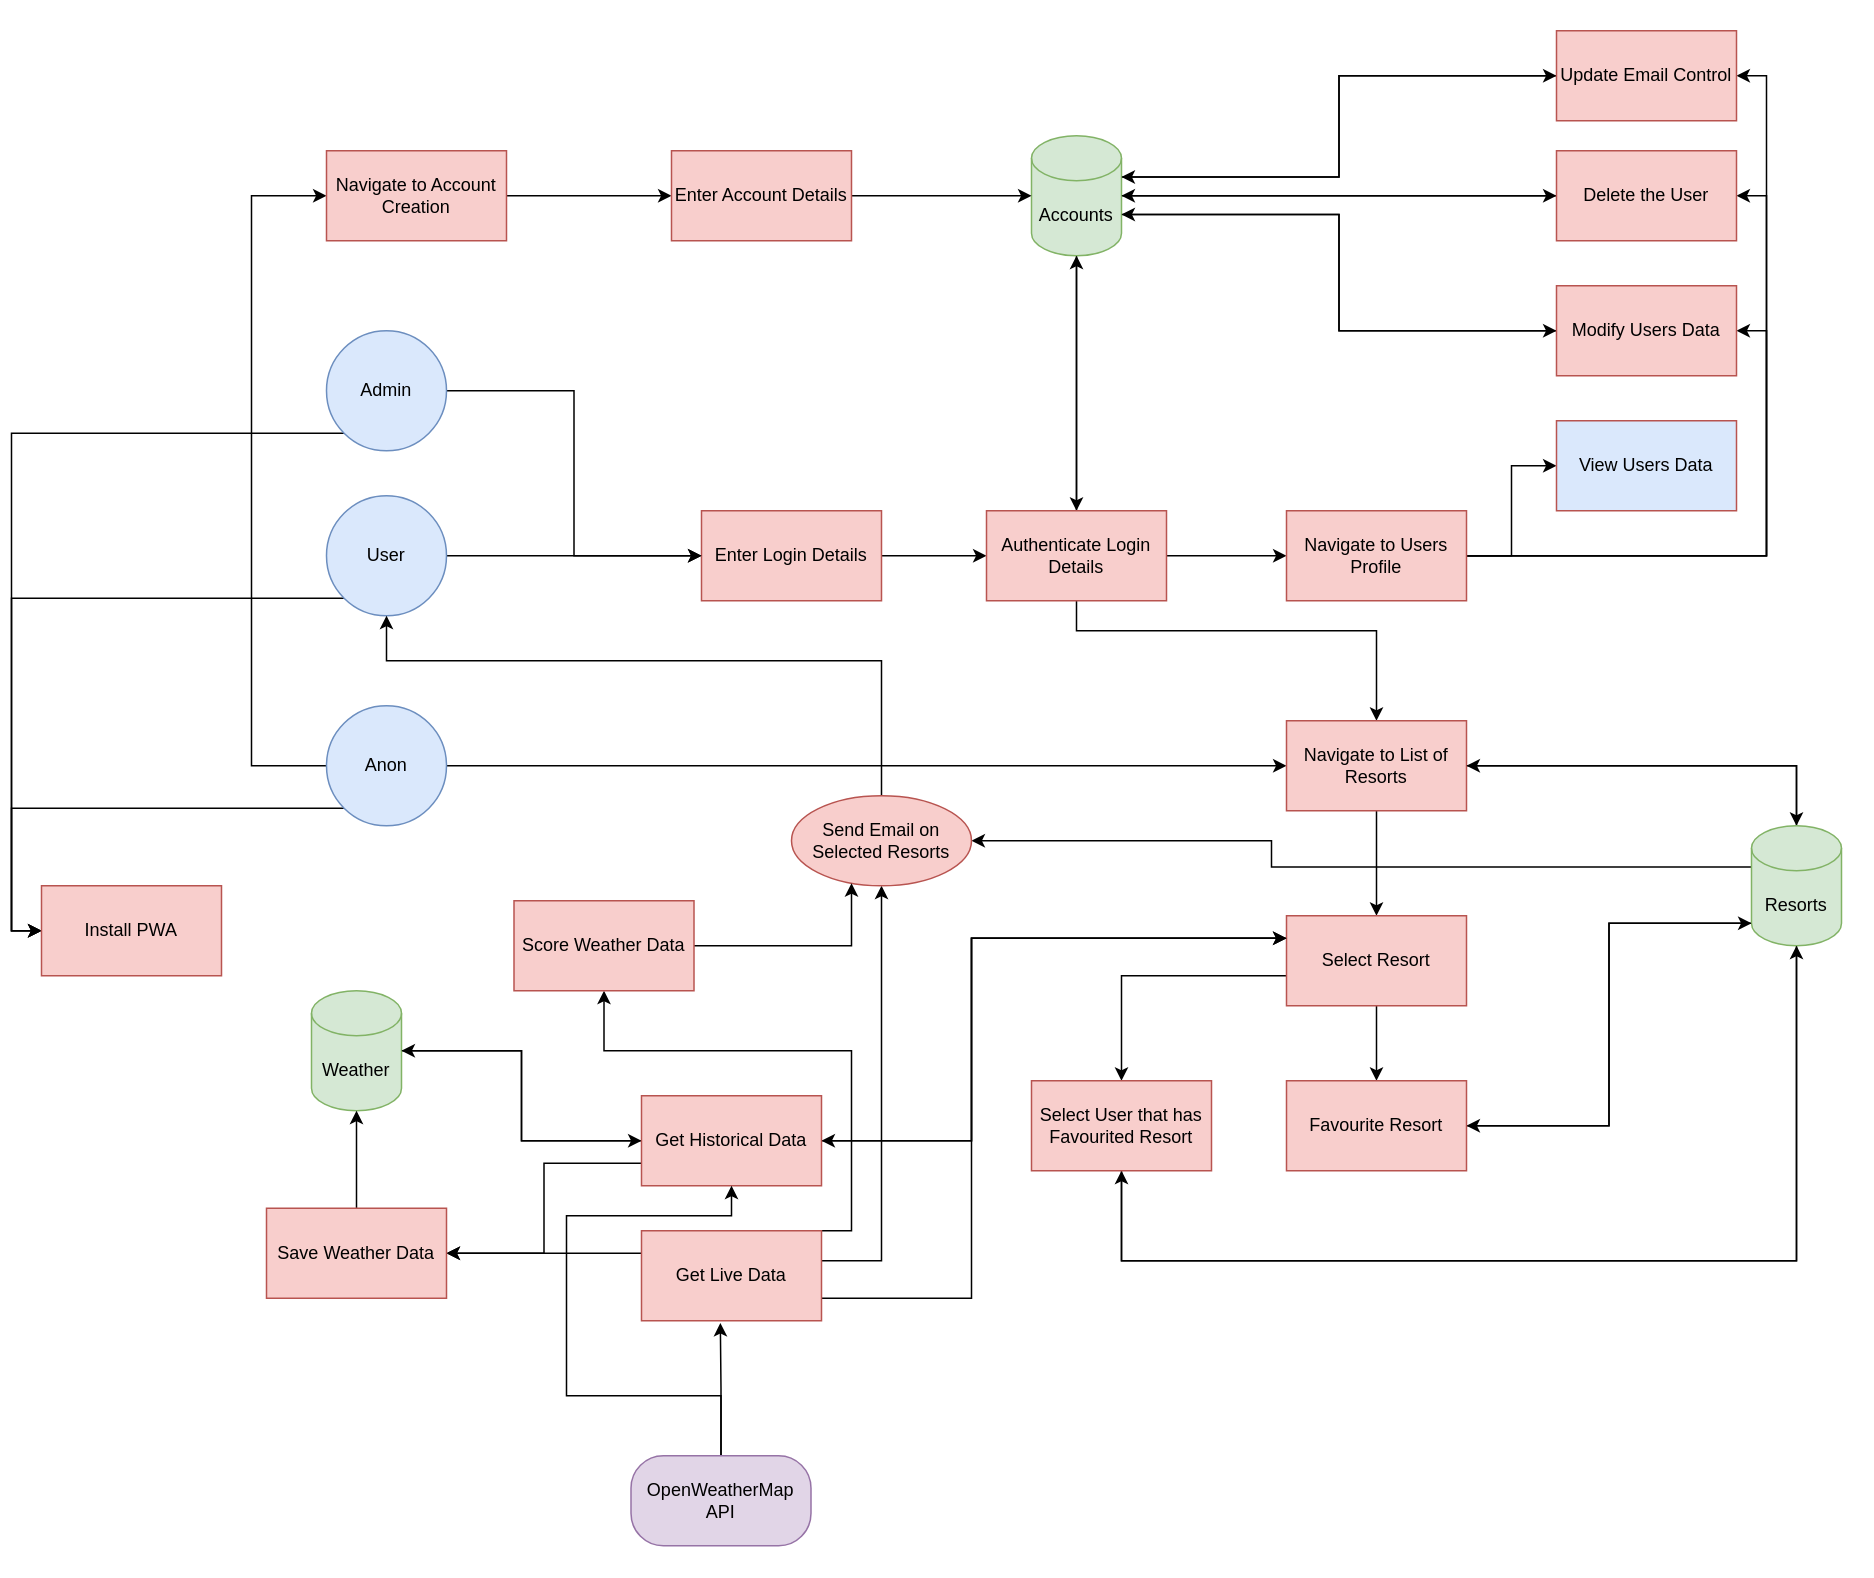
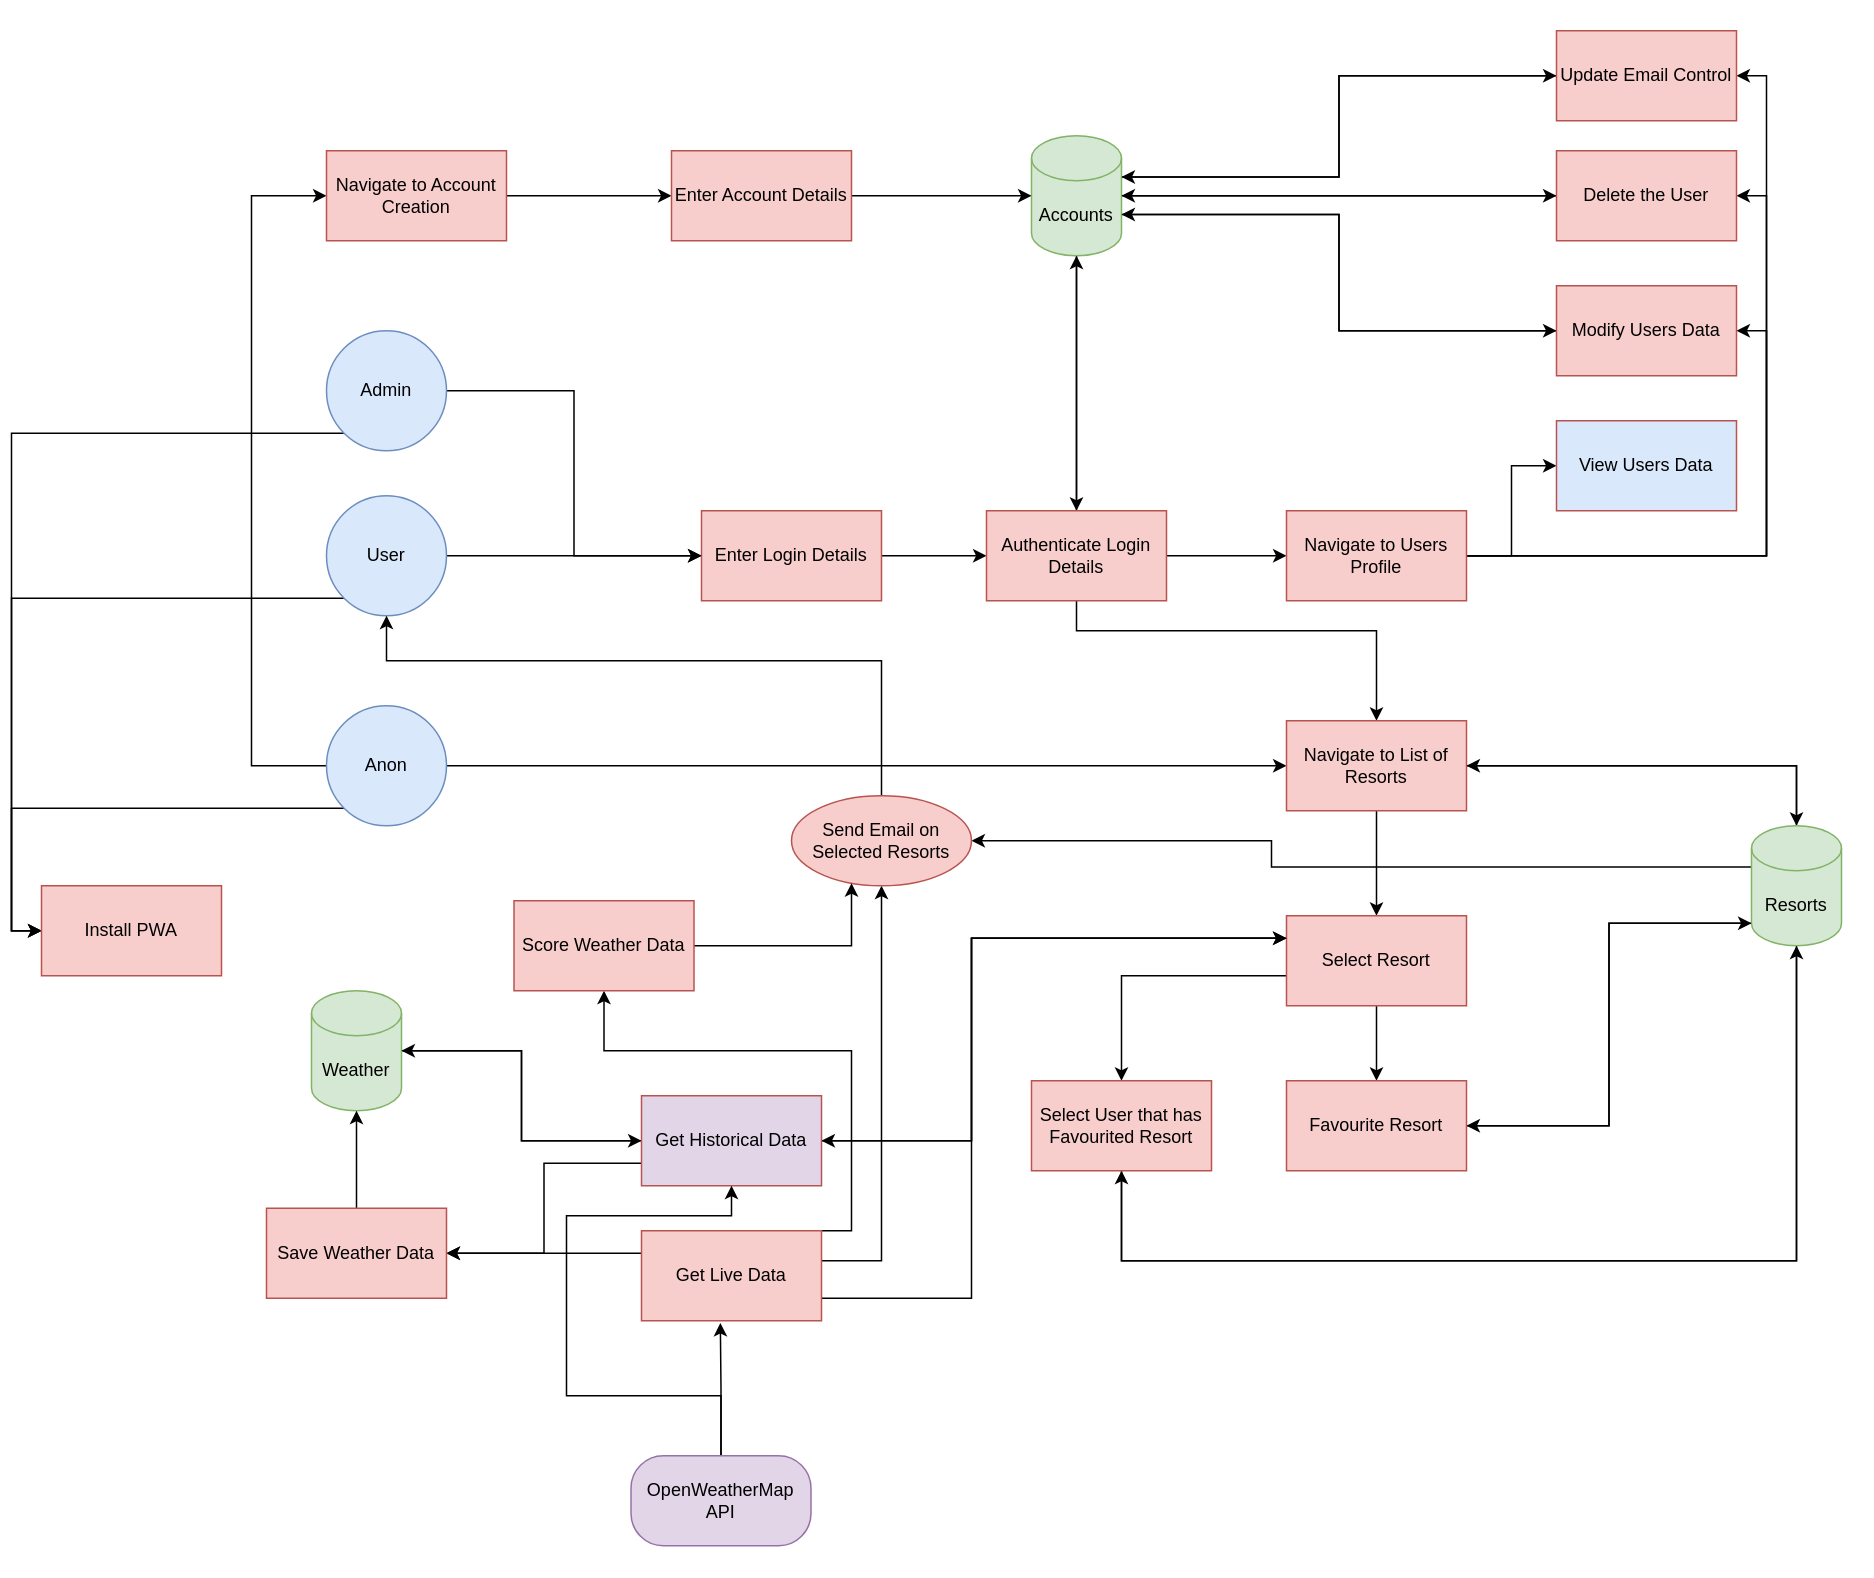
node "Get Historical Data": fillcolor #f8cecc -> #e1d5e7
